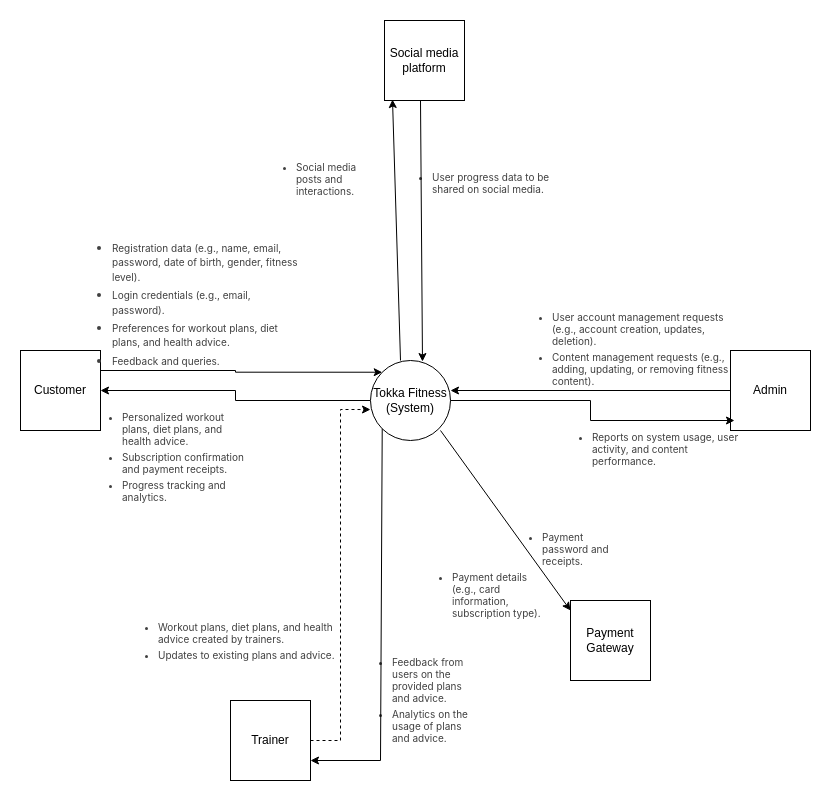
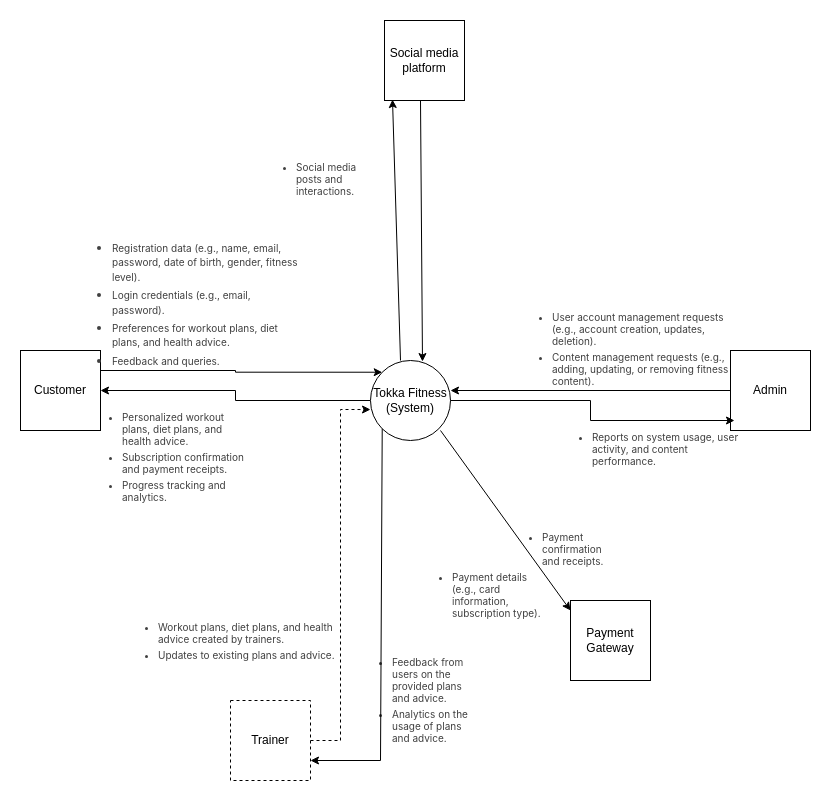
node "User progress data to be shared on social media.": removed
node "Payment password and receipts.": label "Payment password and receipts." -> "Payment confirmation and receipts."
node "Trainer": style solid -> dashed
